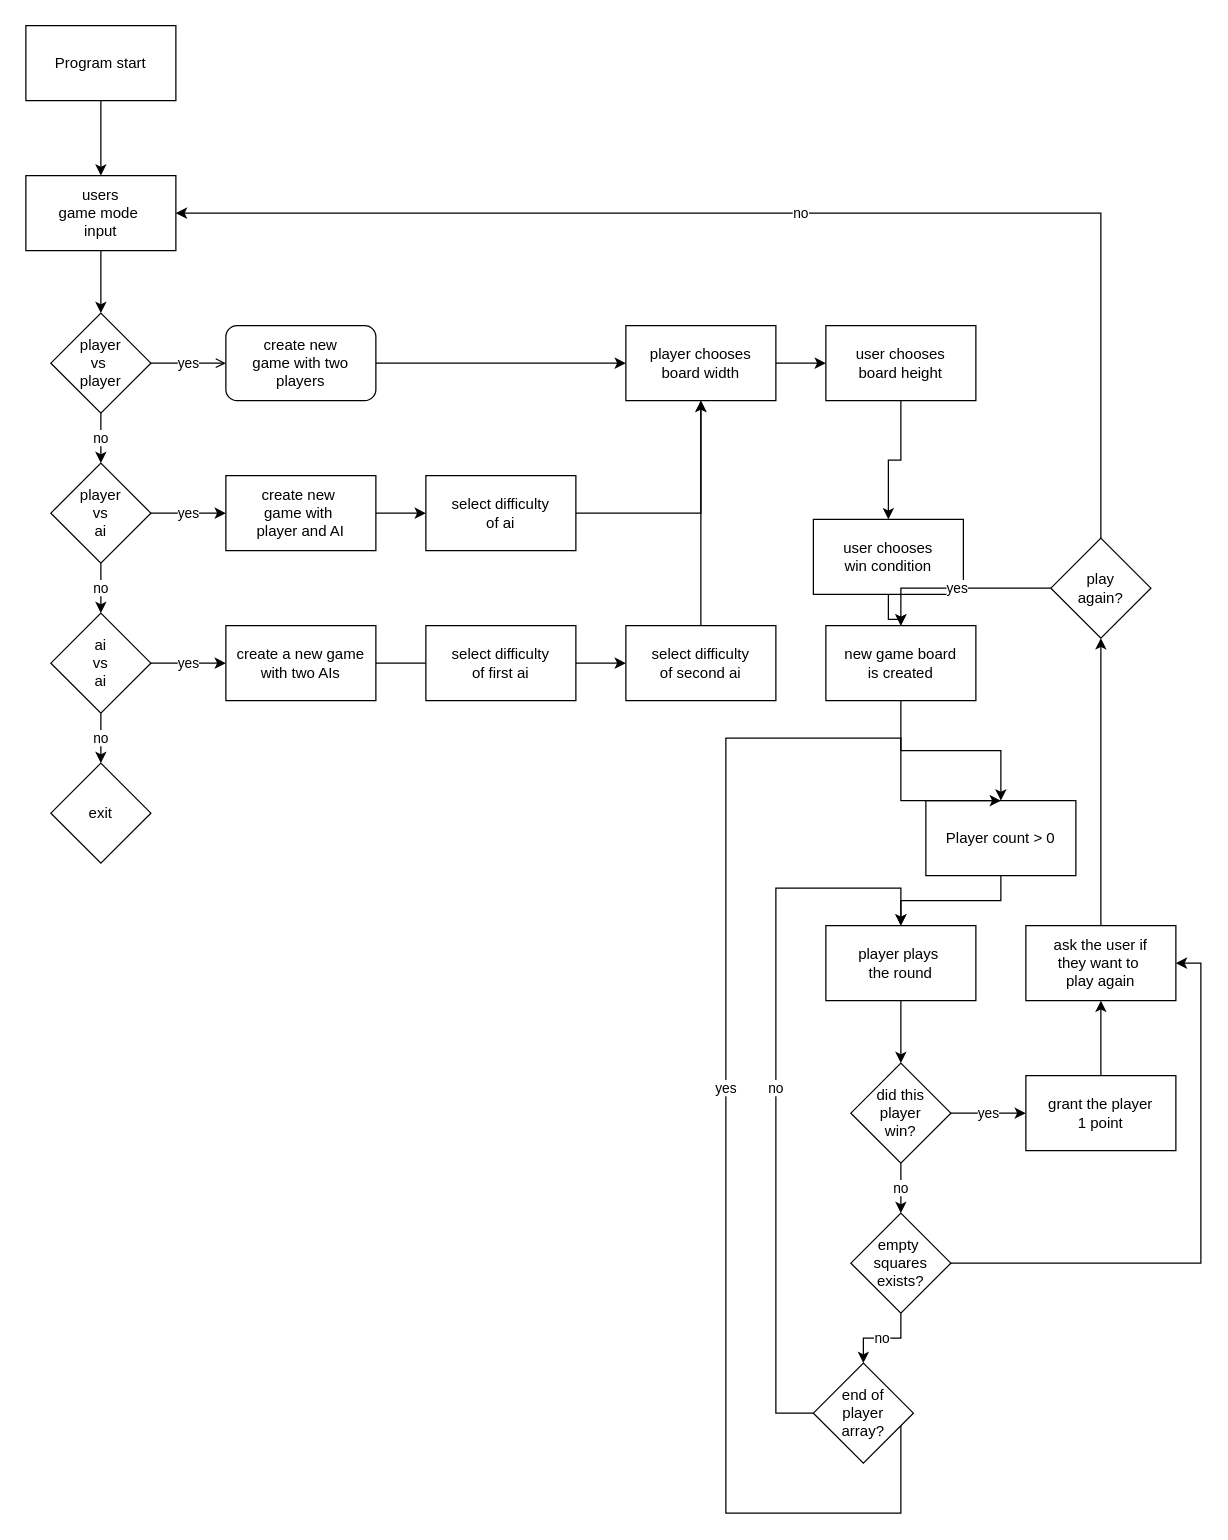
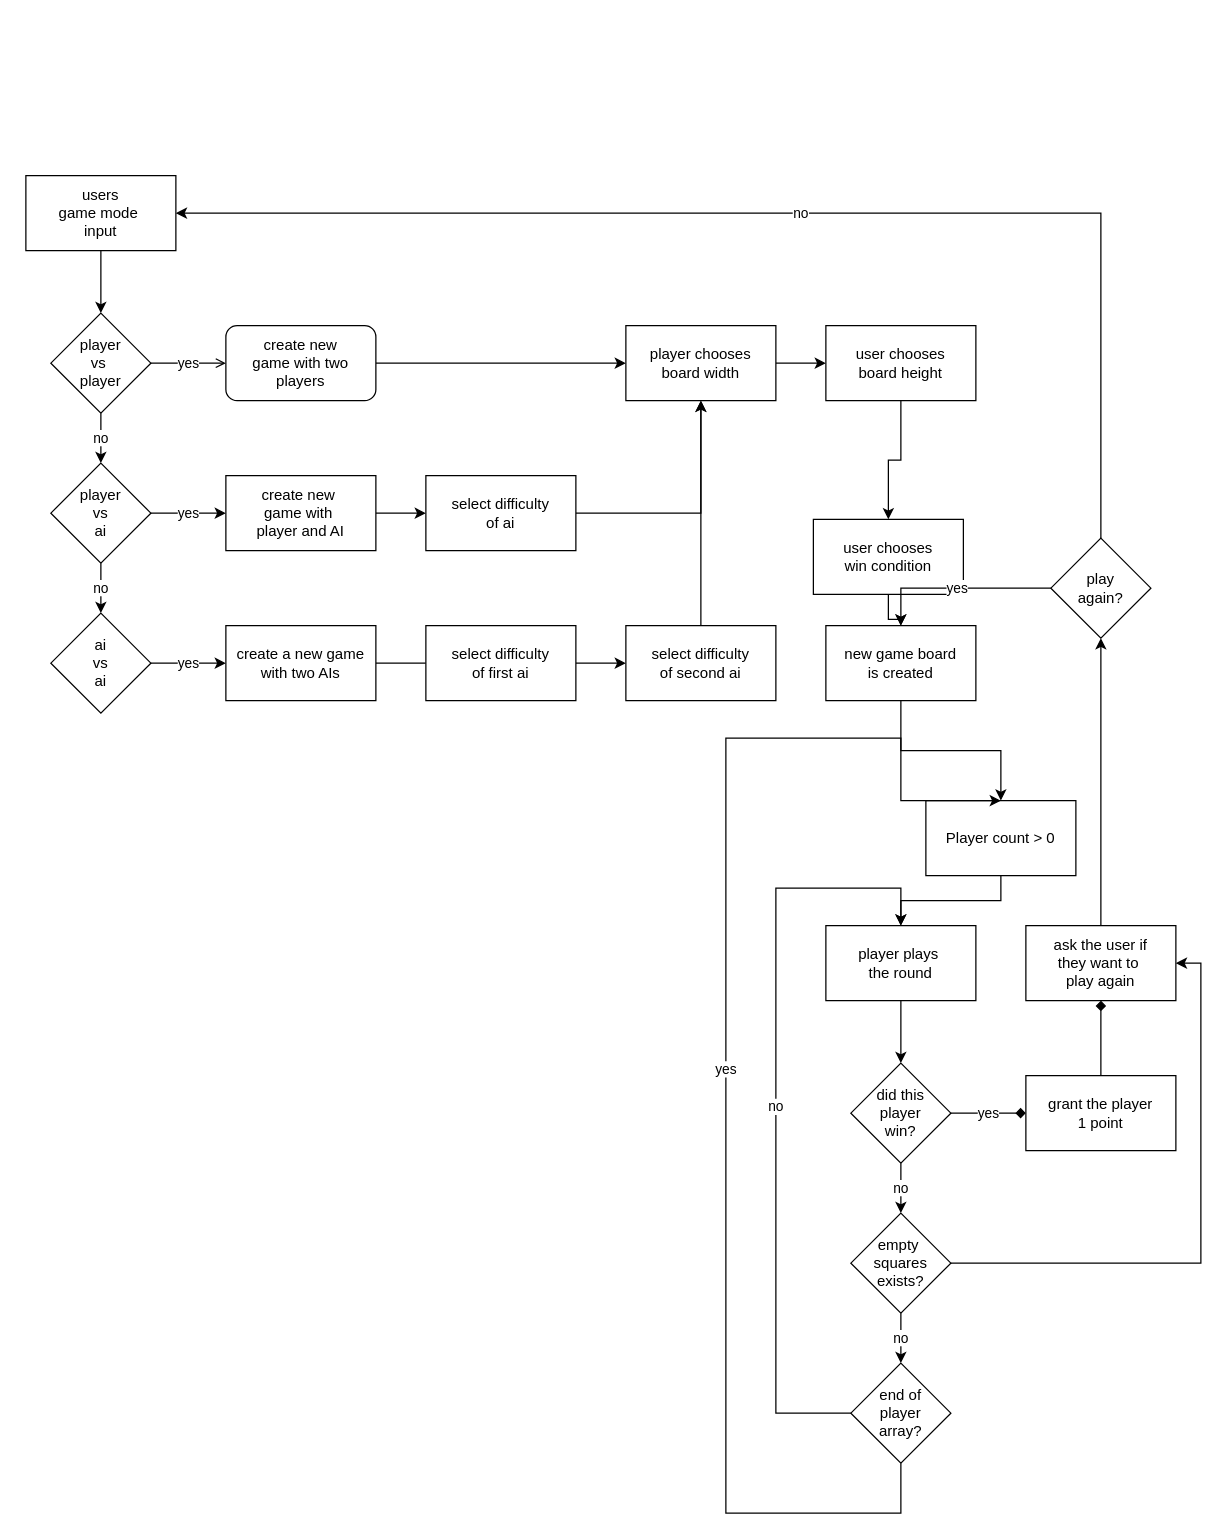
node "Program start": removed
edge "Program start" -> "users game mode input": removed
edge "ai vs ai" -> "exit": removed, label "no"
node "exit": removed
edge "grant the player 1 point" -> "ask the user if they want to play again": arrowhead classic -> diamond
edge "did this player win?" -> "grant the player 1 point": arrowhead classic -> diamond
node "end of player array?": moved (863, 1413) -> (901, 1413)
